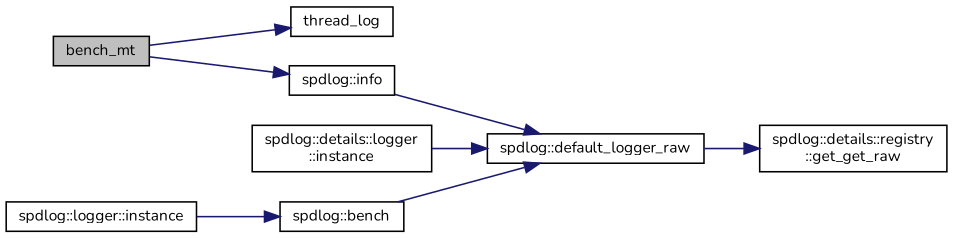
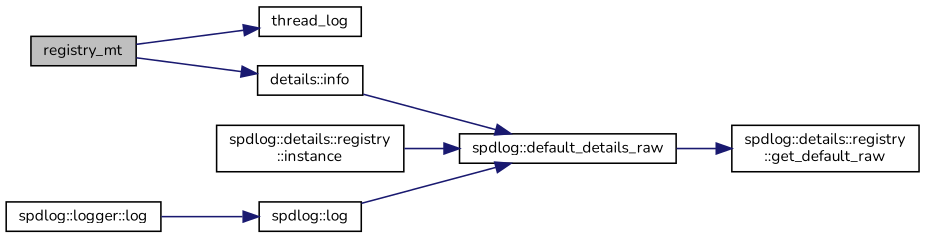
node "bench_mt": label "bench_mt" -> "registry_mt"
node "spdlog::info": label "spdlog::info" -> "details::info"
node "spdlog::details::logger ::instance": label "spdlog::details::logger ::instance" -> "spdlog::details::registry ::instance"
node "spdlog::default_logger_raw": label "spdlog::default_logger_raw" -> "spdlog::default_details_raw"
node "spdlog::details::registry ::get_get_raw": label "spdlog::details::registry ::get_get_raw" -> "spdlog::details::registry ::get_default_raw"
node "spdlog::logger::instance": label "spdlog::logger::instance" -> "spdlog::logger::log"
node "spdlog::bench": label "spdlog::bench" -> "spdlog::log"
